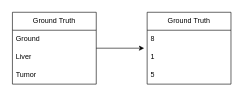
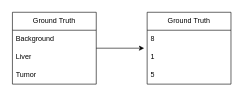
node "Ground": label "Ground" -> "Background"
